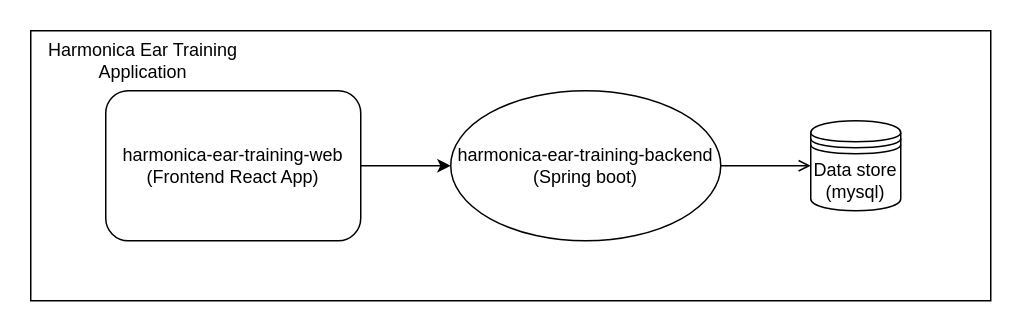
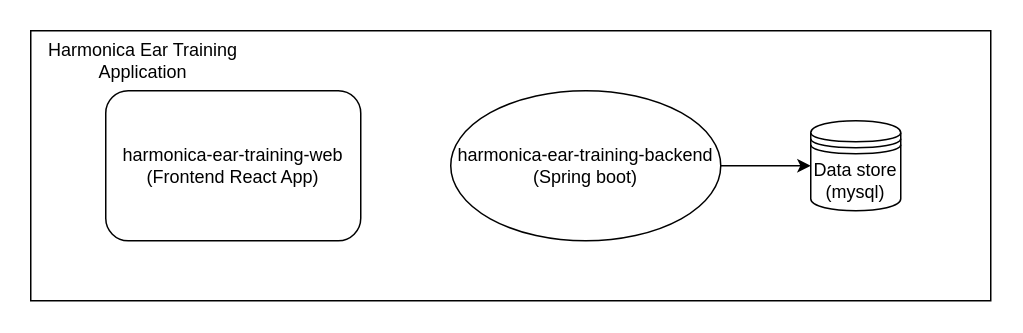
edge "harmonica-ear-training-web (Frontend React App)" -> "harmonica-ear-training-backend (Spring boot)": removed
edge "harmonica-ear-training-backend (Spring boot)" -> "Data store (mysql)": arrowhead open -> classic
